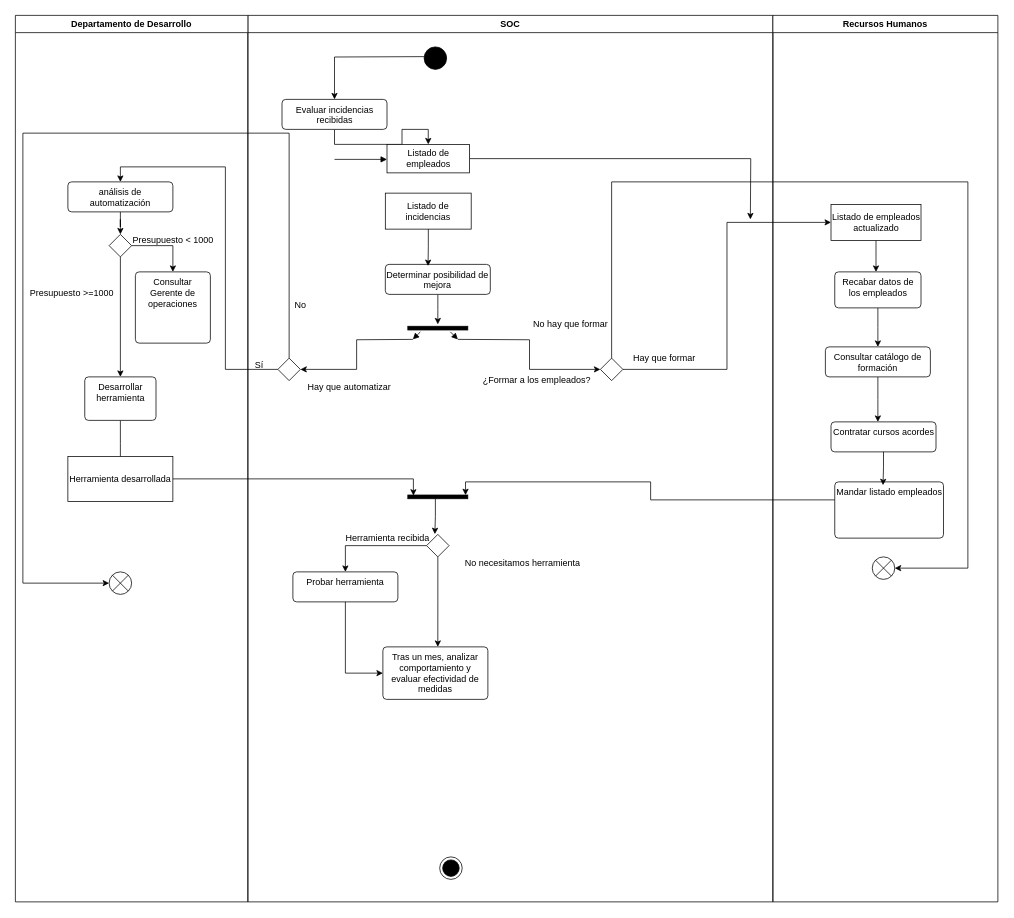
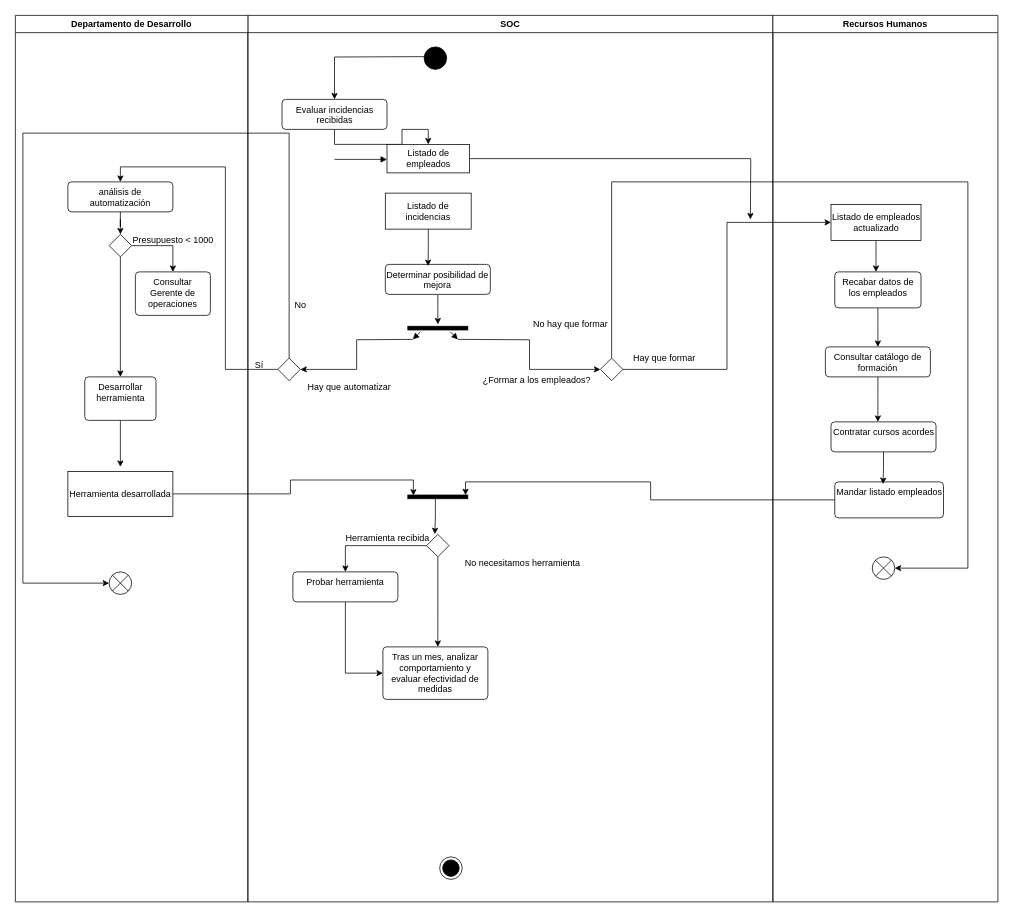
node "Presupuesto >=1000": removed
node "Consultar Gerente de operaciones": size 75x71 -> 75x44
node "Herramienta desarrollada": moved (120, 479) -> (120, 494)
node "Mandar listado empleados": size 109x56 -> 109x36
